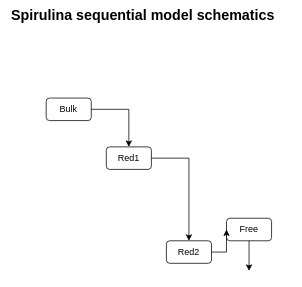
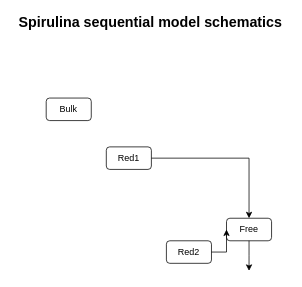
node "Spirulina sequential model schematics": moved (143, 15) -> (150, 23)
edge "Bulk" -> "Red1": removed
edge "Red1" -> "Red2": now "Red1" -> "Free"
